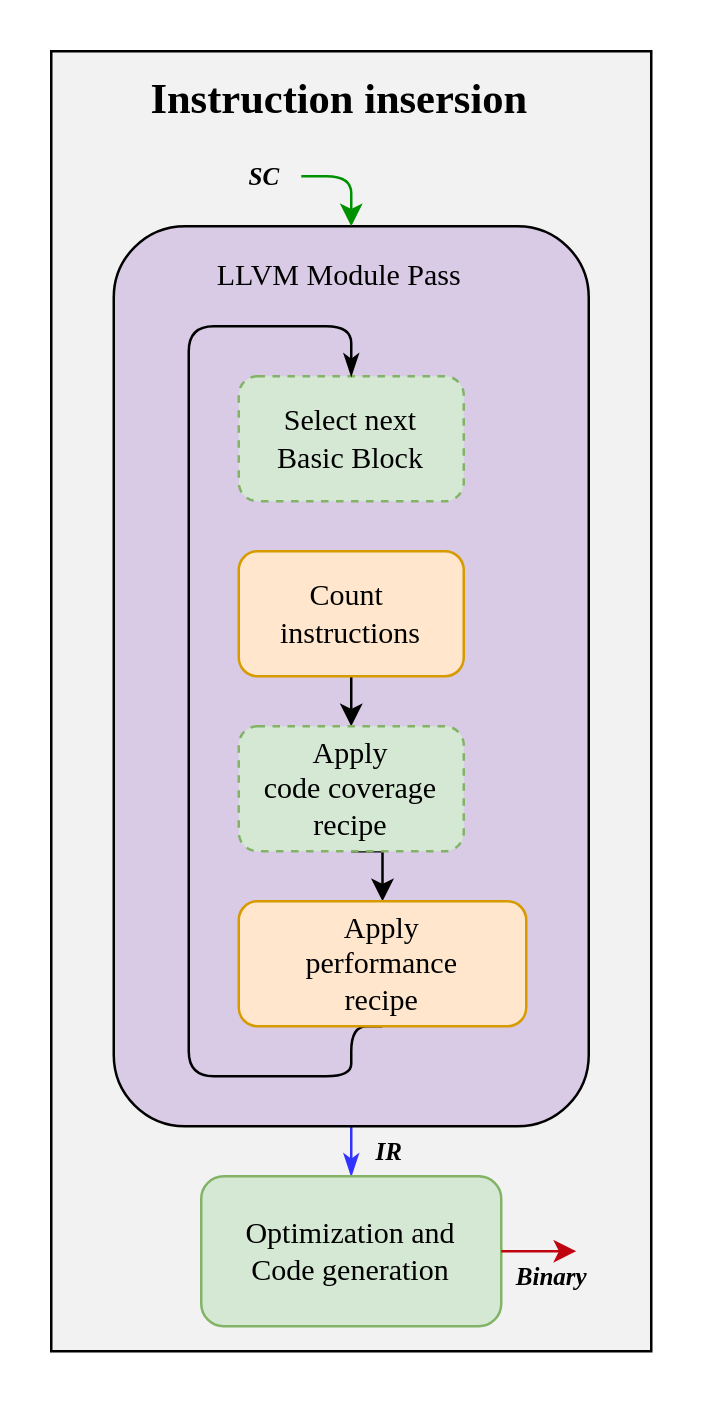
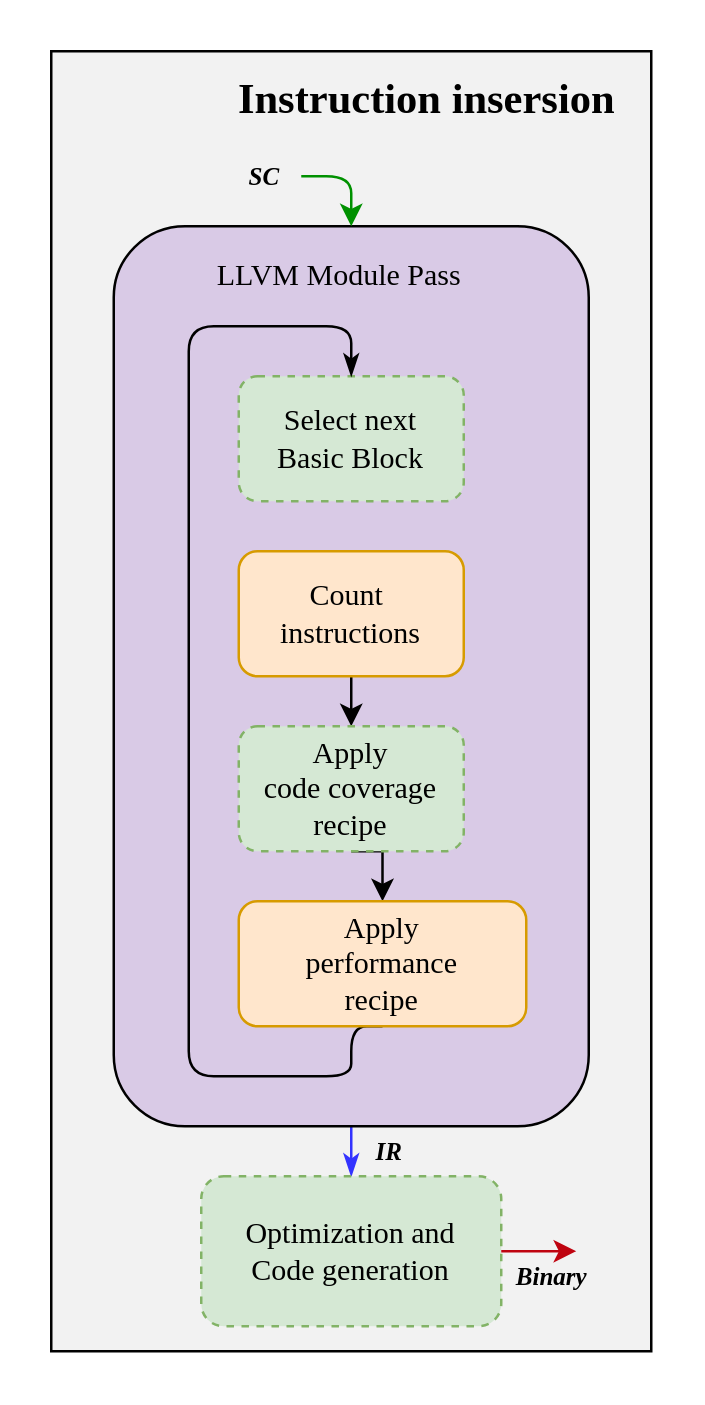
node "Instruction insersion": moved (339, 101) -> (426, 101)
node "Optimization and Code generation": style solid -> dashed
